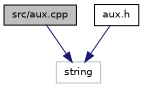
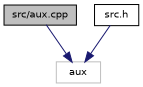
node "aux.h": label "aux.h" -> "src.h"
node "string": label "string" -> "aux"
